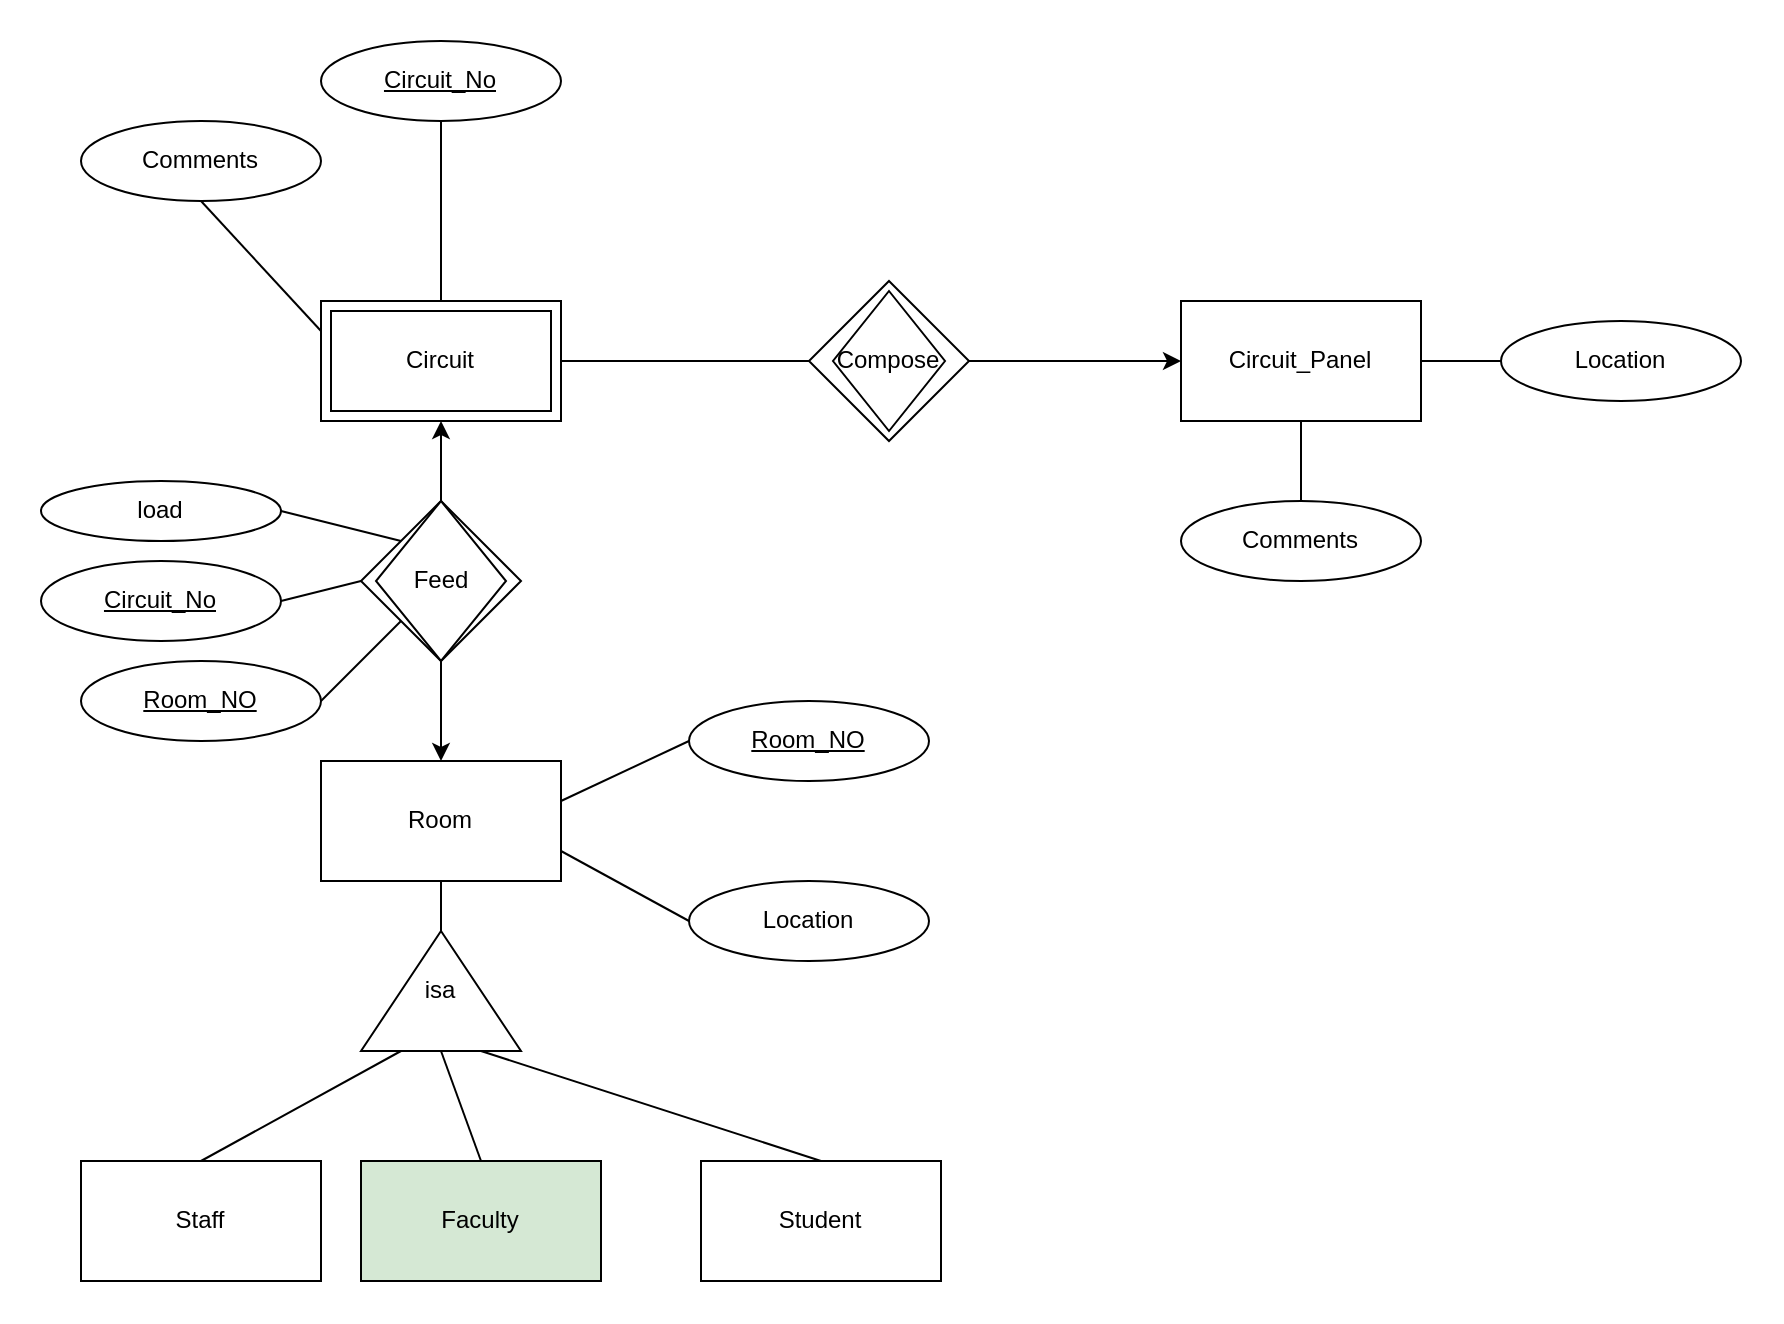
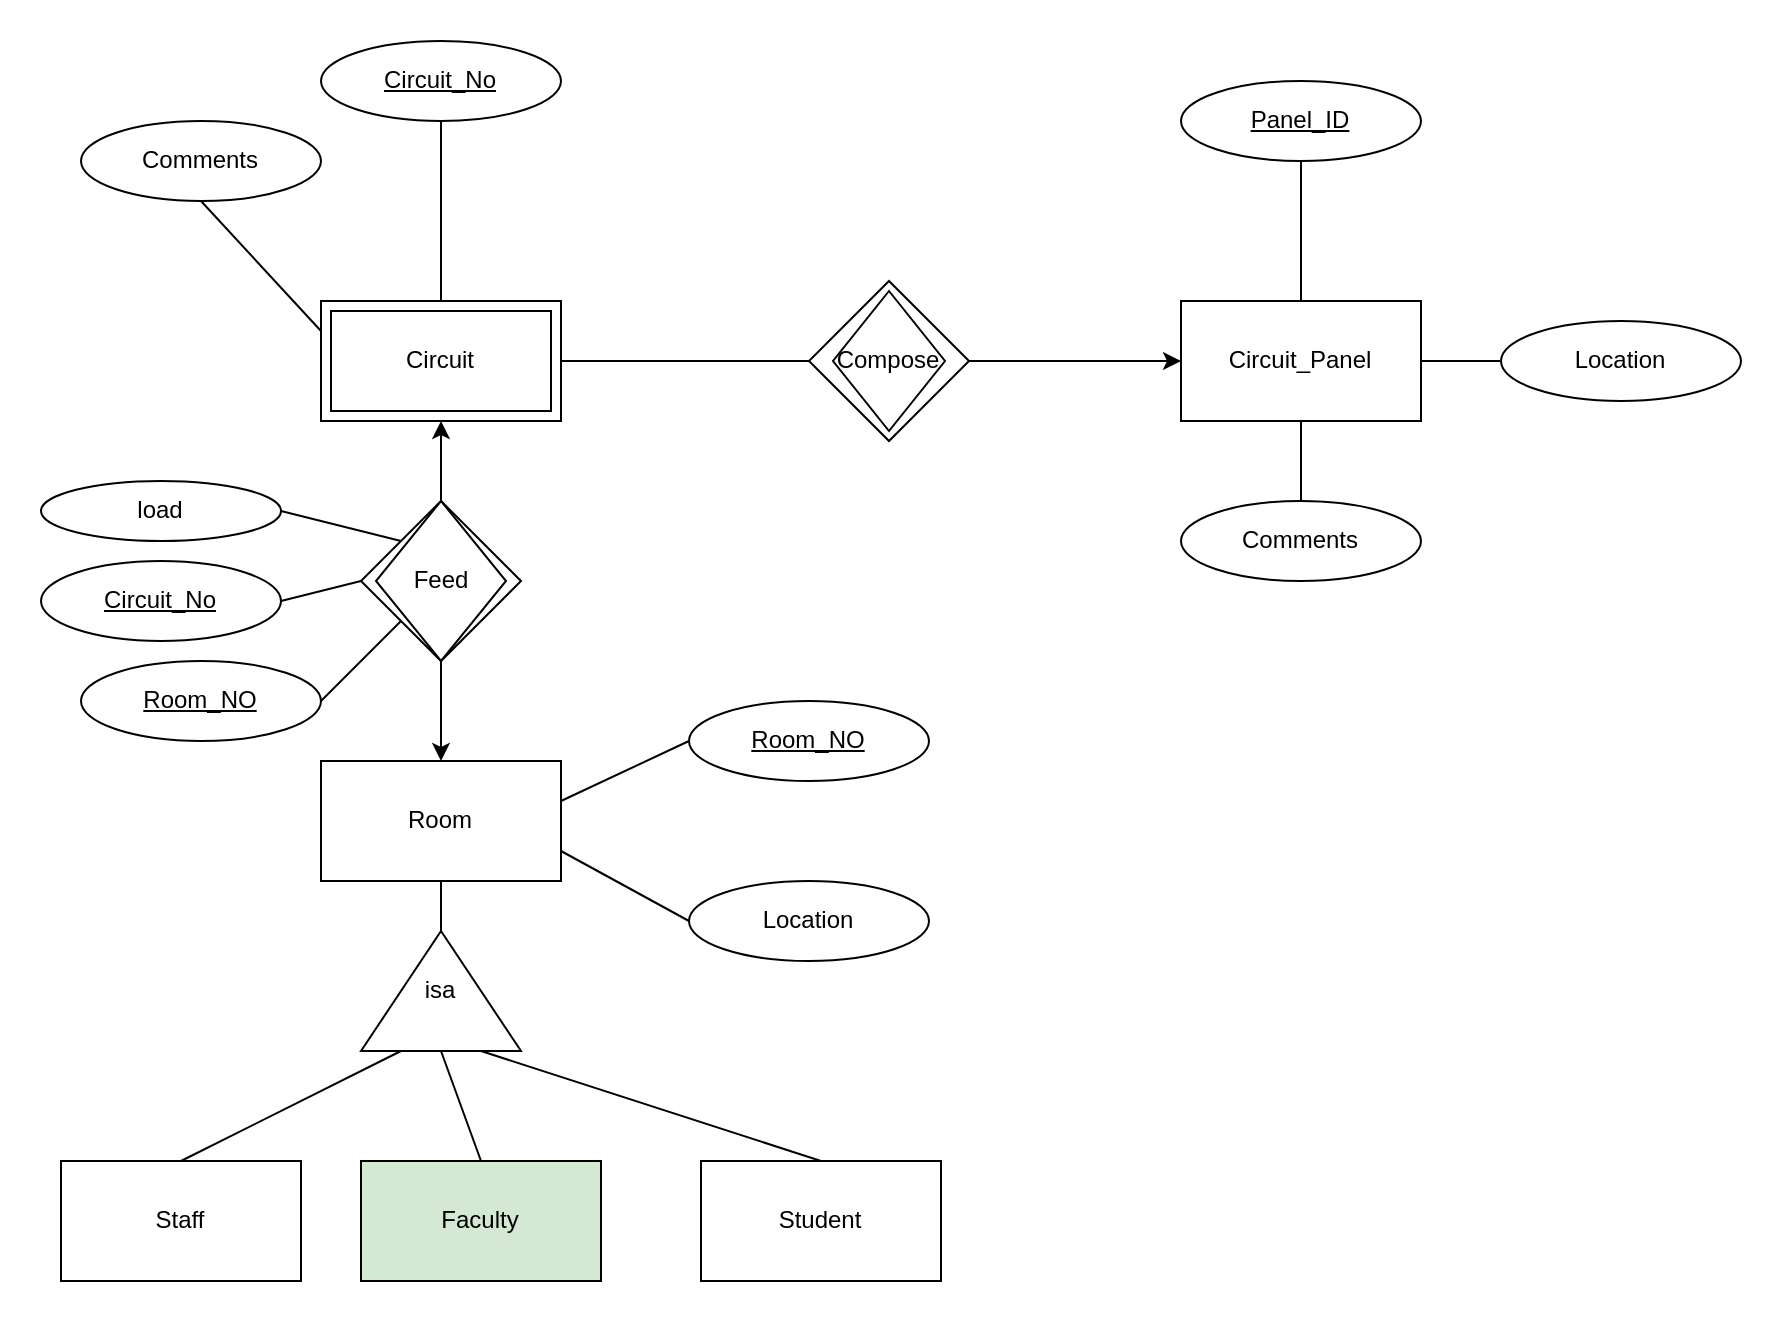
node "Panel_ID": added
edge "Panel_ID" -- "Circuit_Panel": added
node "Staff": moved (201, 1221) -> (181, 1221)
